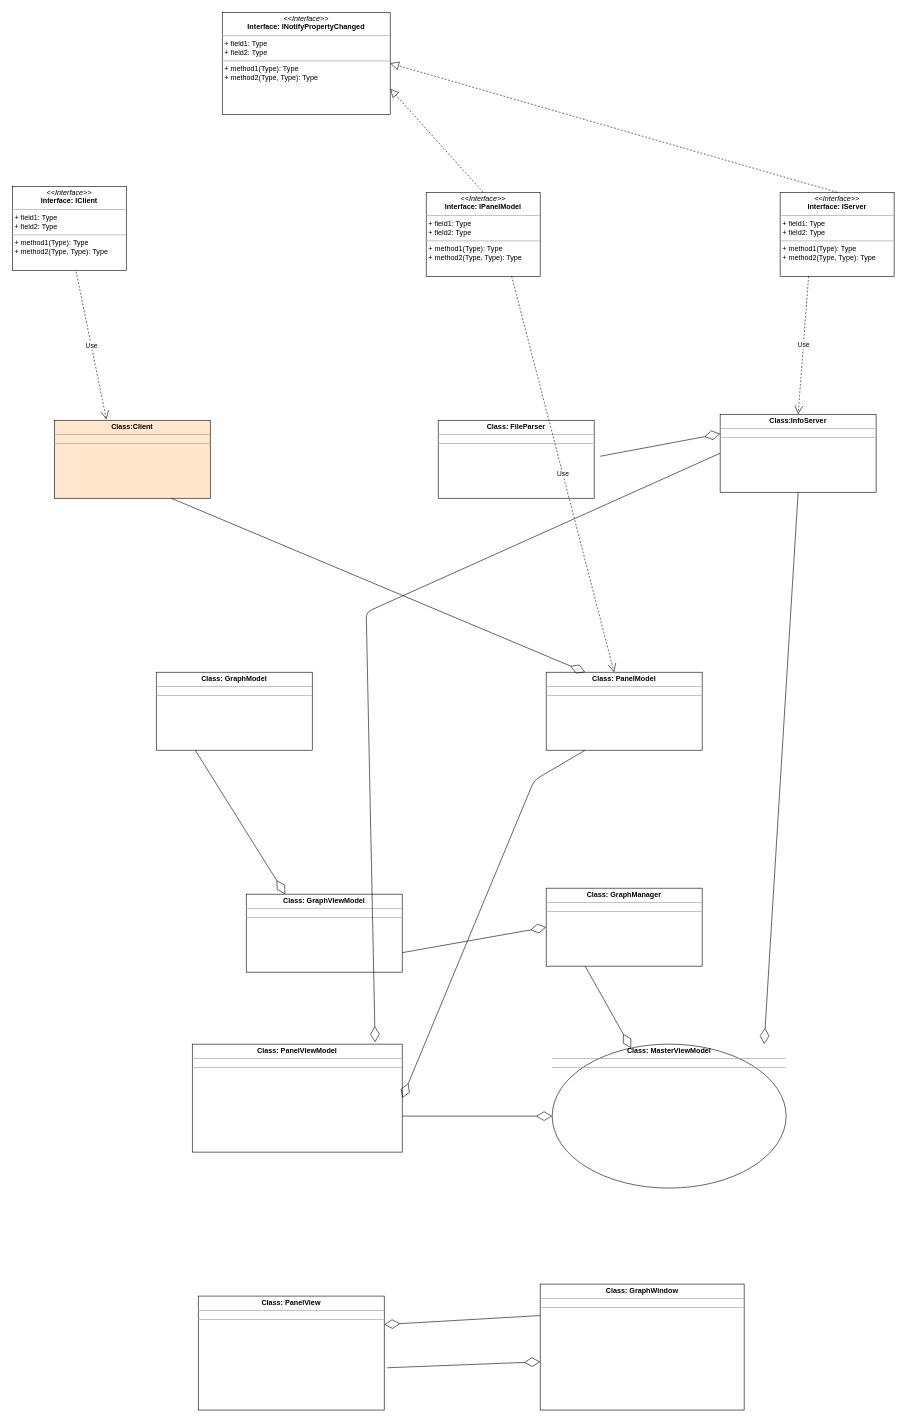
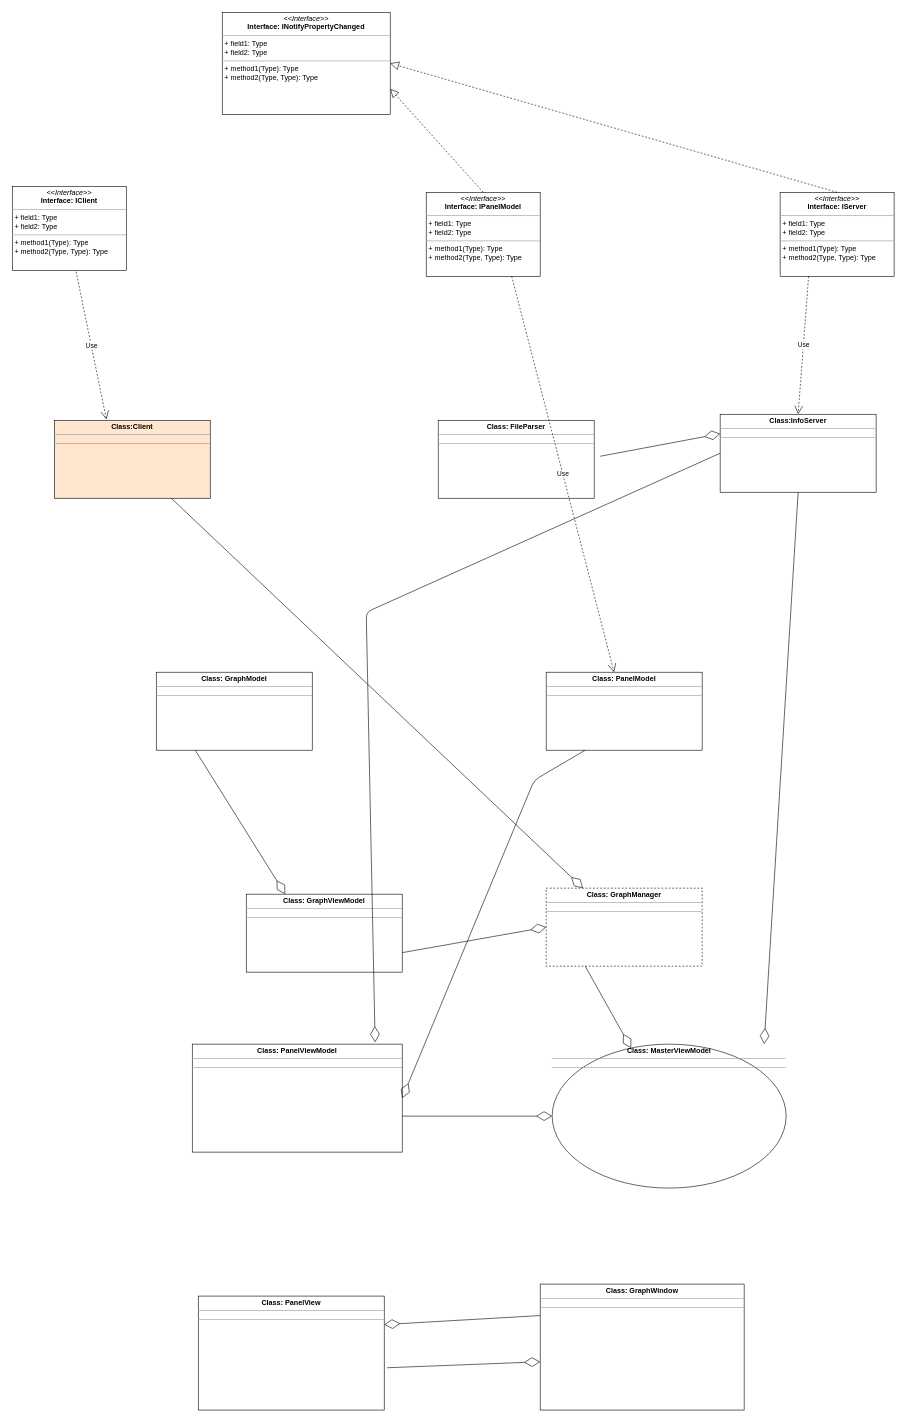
edge "Class:Client" -> "Class: PanelModel": now "Class:Client" -> "Class: GraphManager"
node "Class: GraphManager": style solid -> dashed
